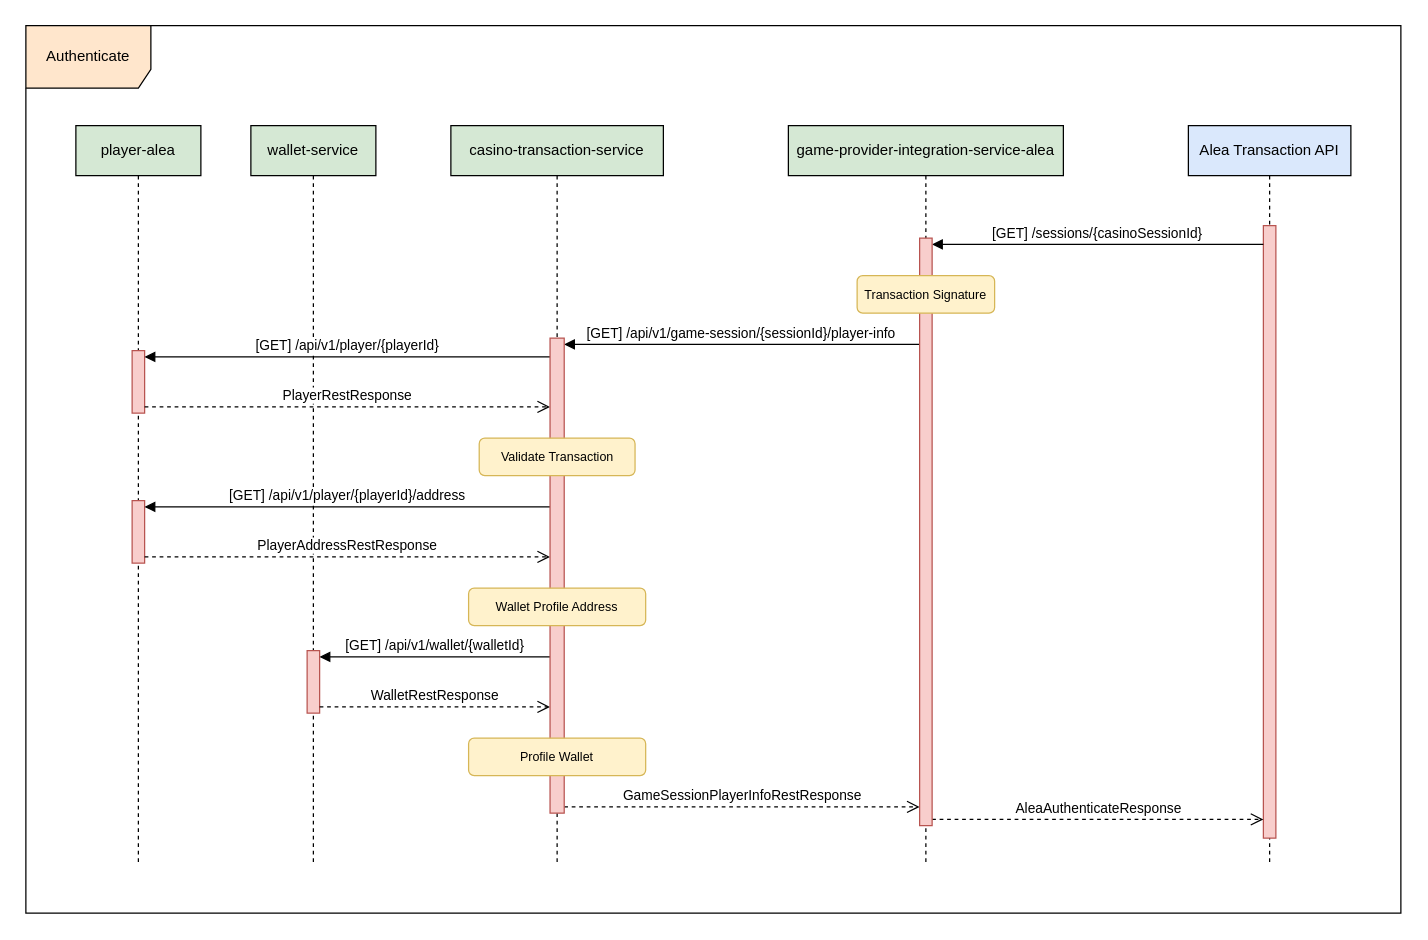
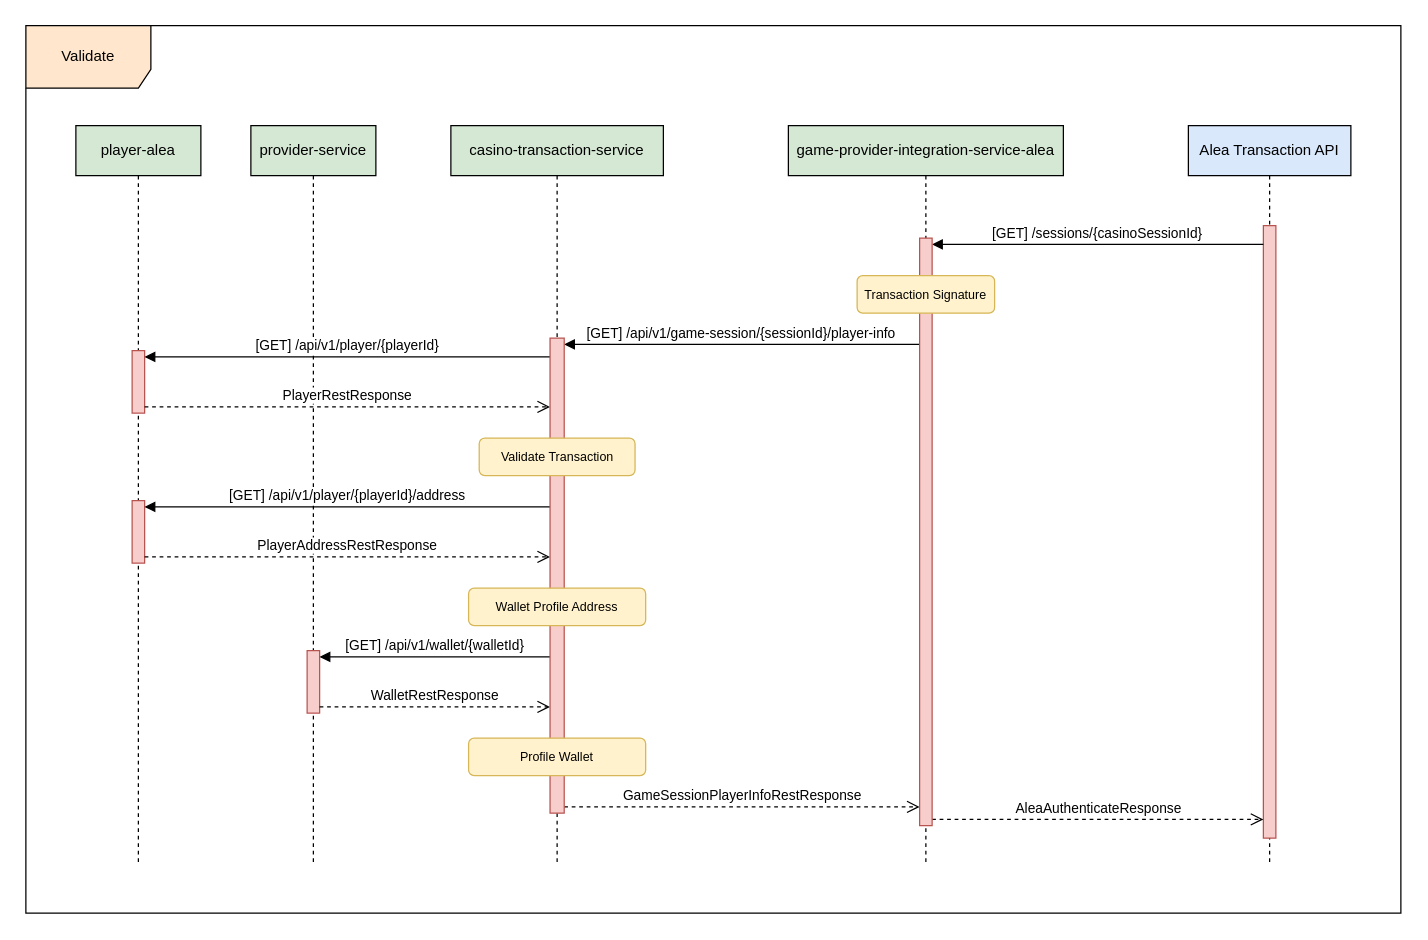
node "Authenticate": label "Authenticate" -> "Validate"
node "wallet-service": label "wallet-service" -> "provider-service"
